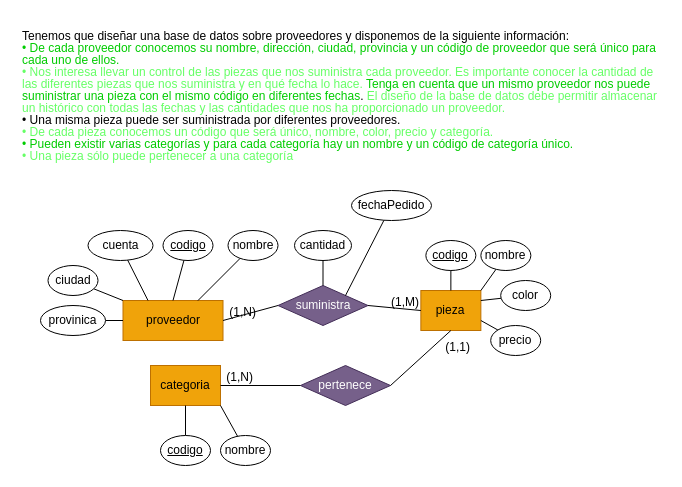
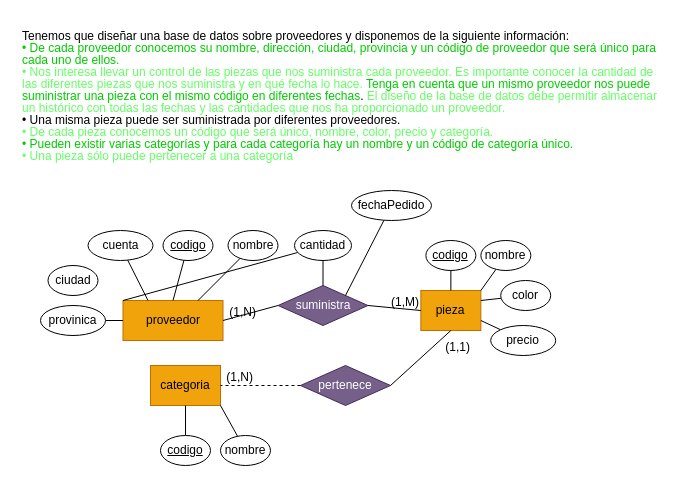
edge "ciudad" -- "proveedor": now "cantidad" -- "proveedor"
node "precio": size 50x30 -> 65x30
edge "categoria" -- "pertenece": style solid -> dashed
